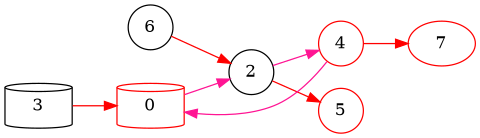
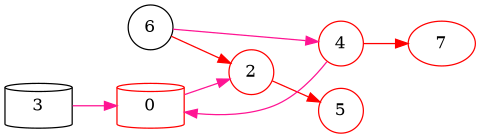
edge "2" -> "4": now "6" -> "4"
node "2": color black -> red
edge "3" -> "0": color red -> deeppink
